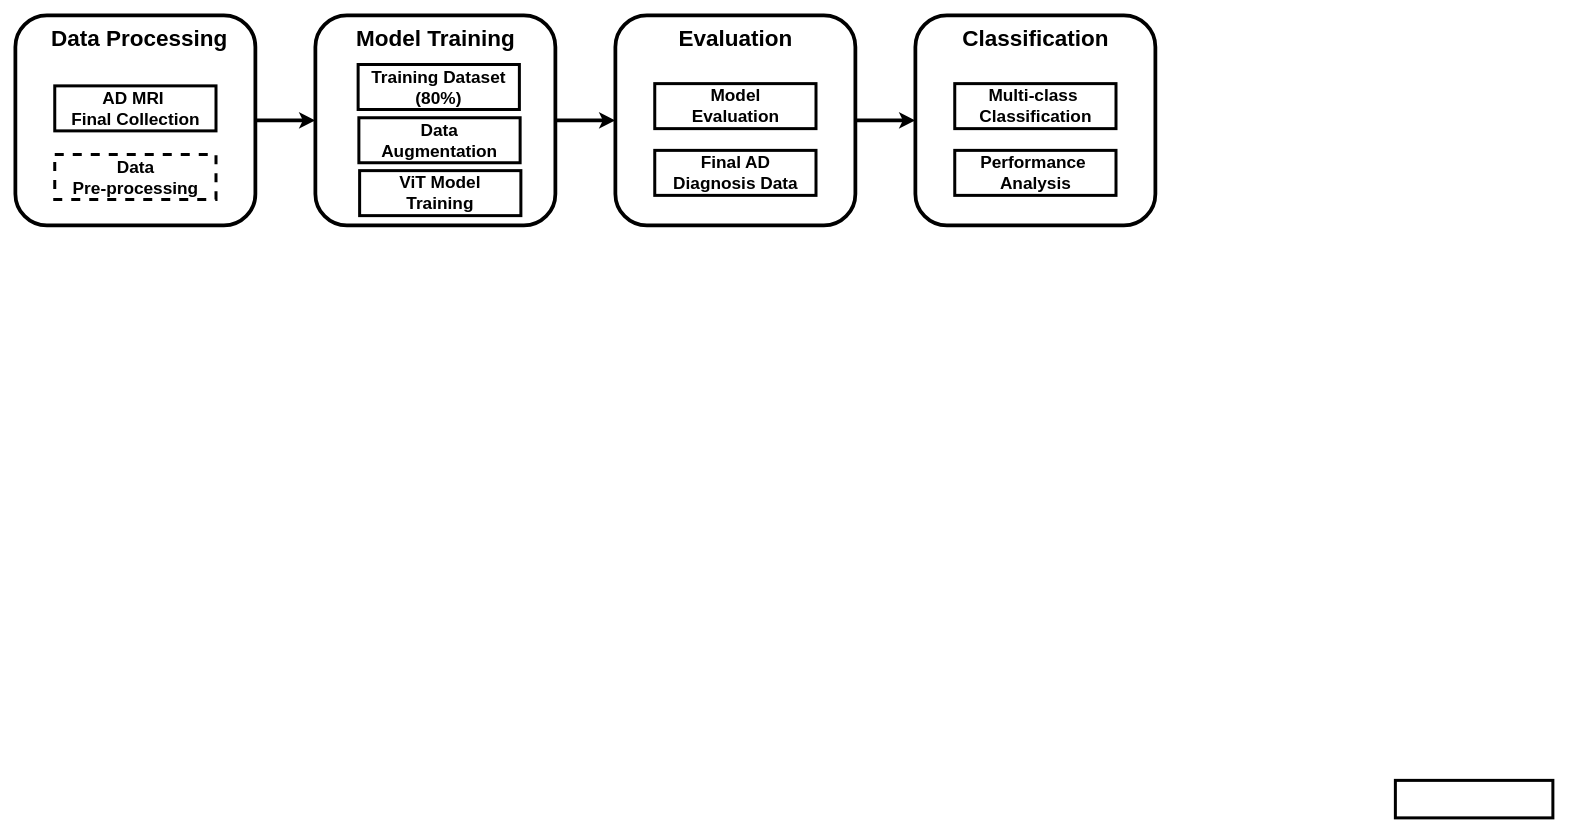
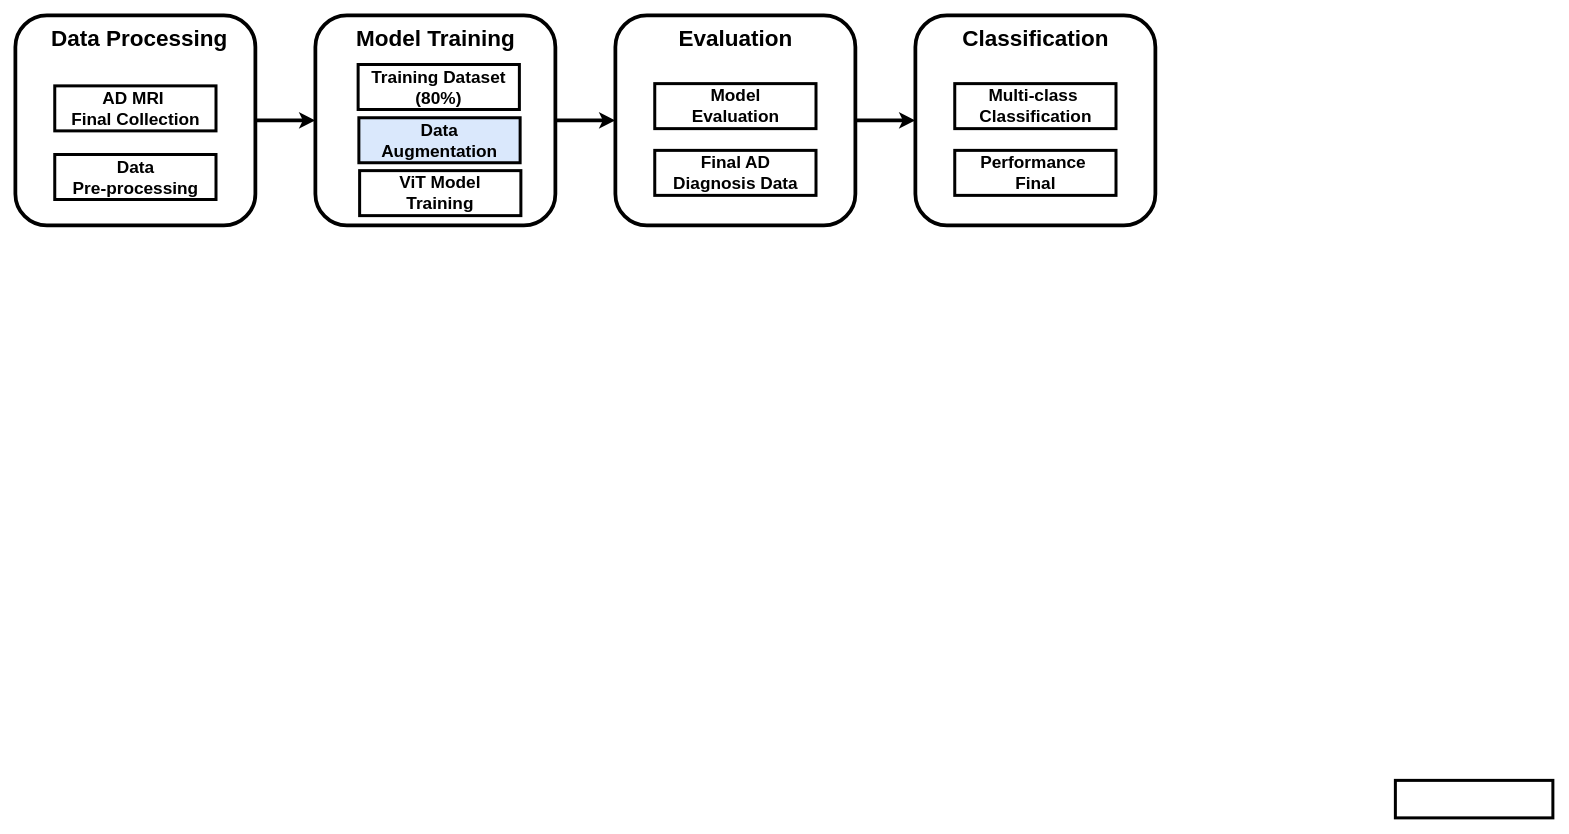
node "Data Augmentation": fillcolor #ffffff -> #dae8fc
node "Performance Analysis": label "Performance Analysis" -> "Performance Final"
node "Data Pre-processing": style dashed -> solid
